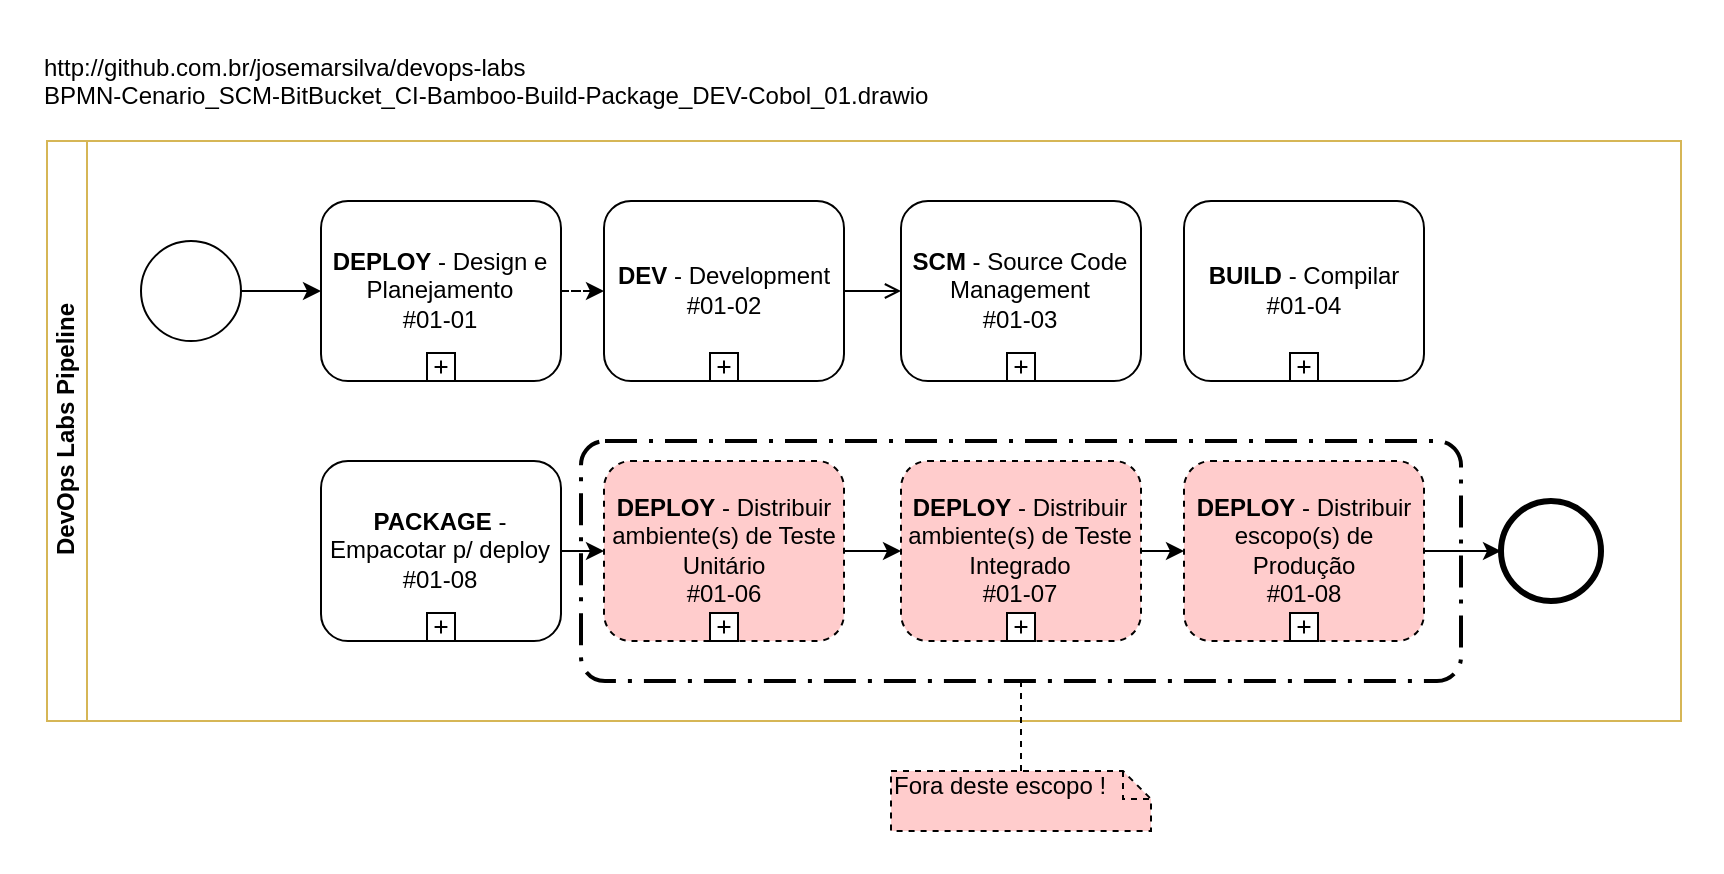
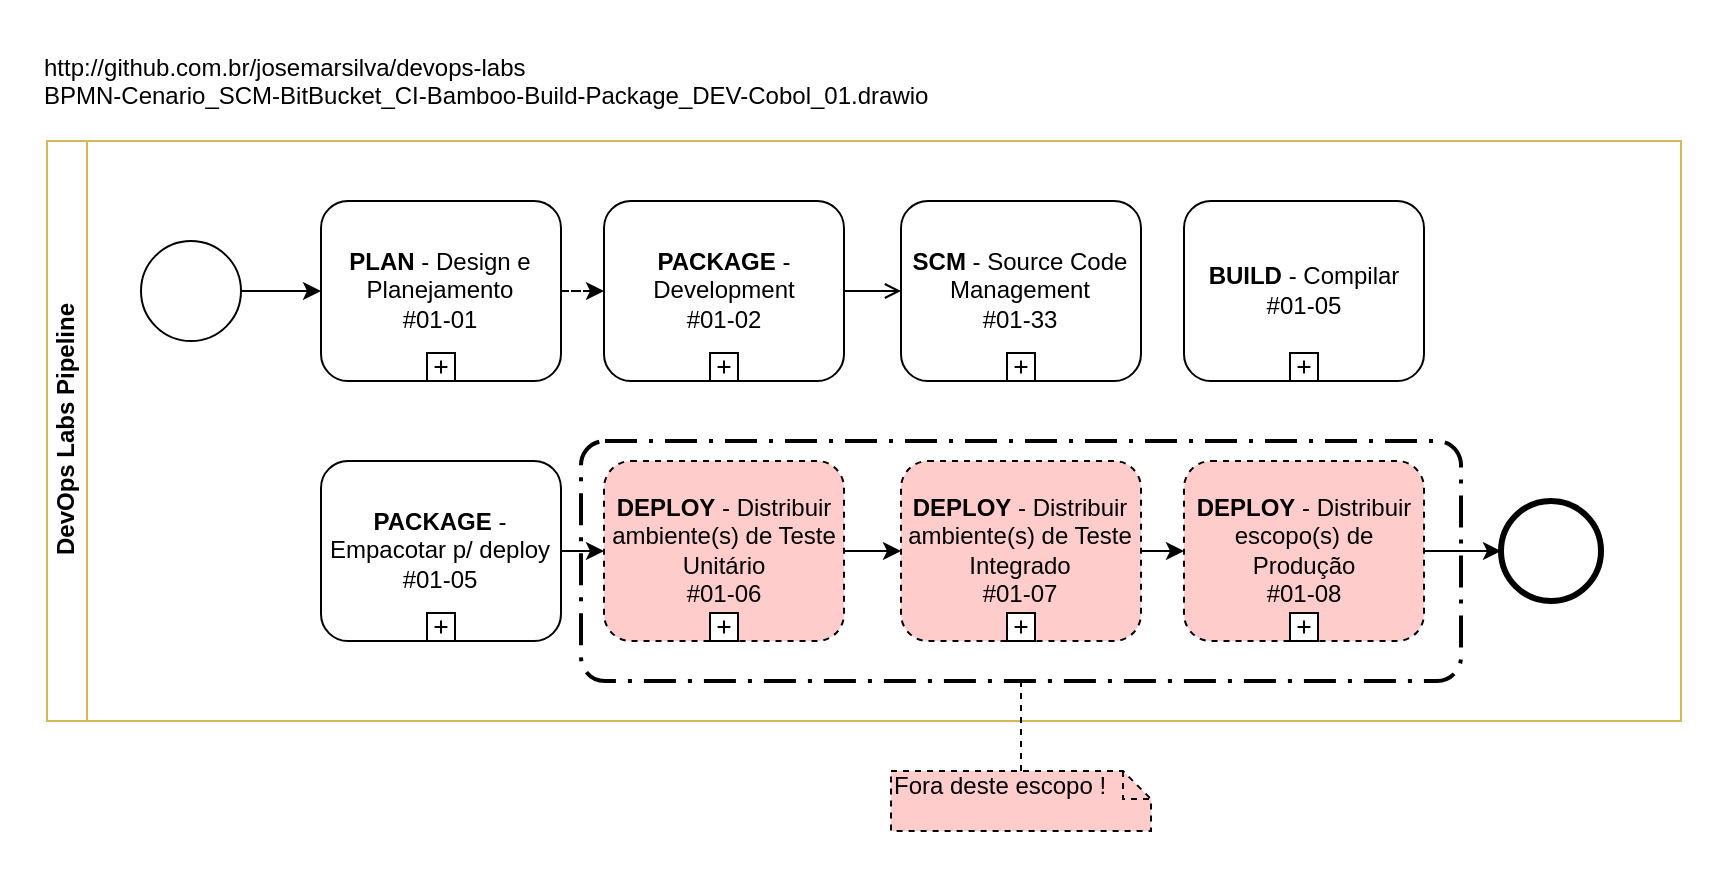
node "DEPLOY - Design e Planejamento #01-01": label "DEPLOY - Design e Planejamento #01-01" -> "PLAN - Design e Planejamento #01-01"
node "DEV - Development #01-02": label "DEV - Development #01-02" -> "PACKAGE - Development #01-02"
node "SCM - Source Code Management #01-03": label "SCM - Source Code Management #01-03" -> "SCM - Source Code Management #01-33"
node "BUILD - Compilar #01-04": label "BUILD - Compilar #01-04" -> "BUILD - Compilar #01-05"
node "PACKAGE - Empacotar p/ deploy #01-08": label "PACKAGE - Empacotar p/ deploy #01-08" -> "PACKAGE - Empacotar p/ deploy #01-05"
